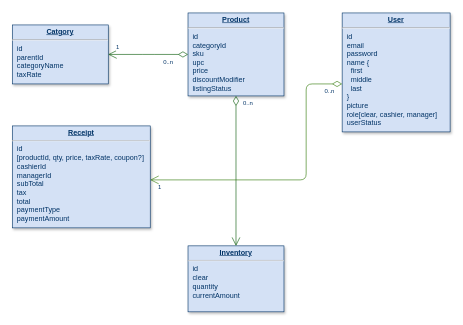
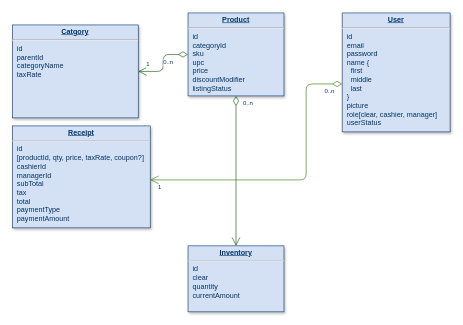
node "Catgory id parentId categoryName taxRate": size 96x59 -> 126x93
